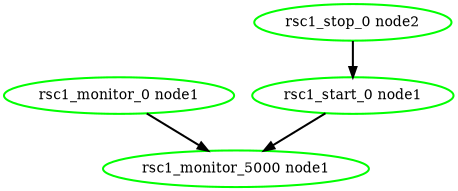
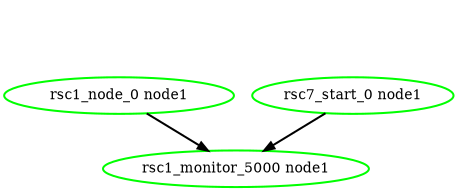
node "rsc1_stop_0 node2": removed
node "rsc1_monitor_0 node1": label "rsc1_monitor_0 node1" -> "rsc1_node_0 node1"
node "rsc1_start_0 node1": label "rsc1_start_0 node1" -> "rsc7_start_0 node1"
